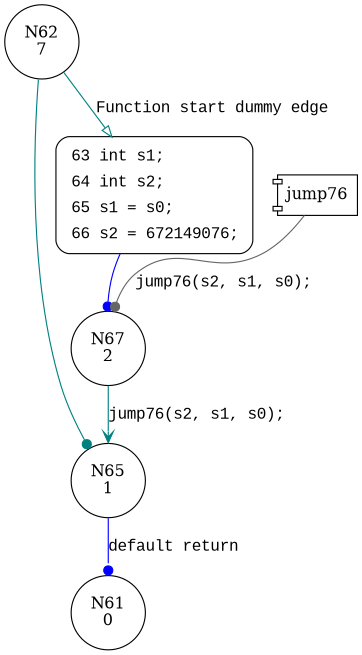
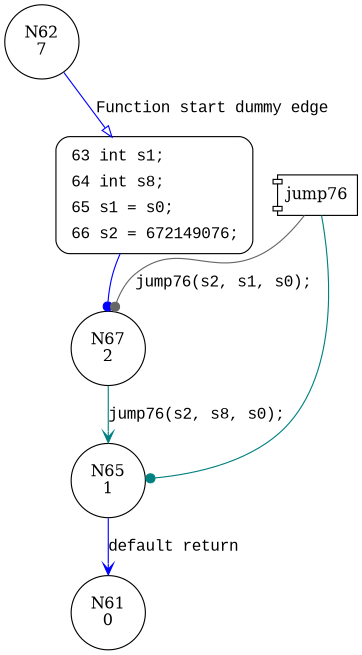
edge "N62 7" -> "63": color teal -> blue
node "63": text "int s2;" -> "int s8;"
edge "N62 7" -> "N65 1": now "jump76" -> "N65 1"
edge "N67 2" -> "N65 1": label "jump76(s2, s1, s0);" -> "jump76(s2, s8, s0);"
edge "N65 1" -> "N61 0": arrowhead dot -> vee
